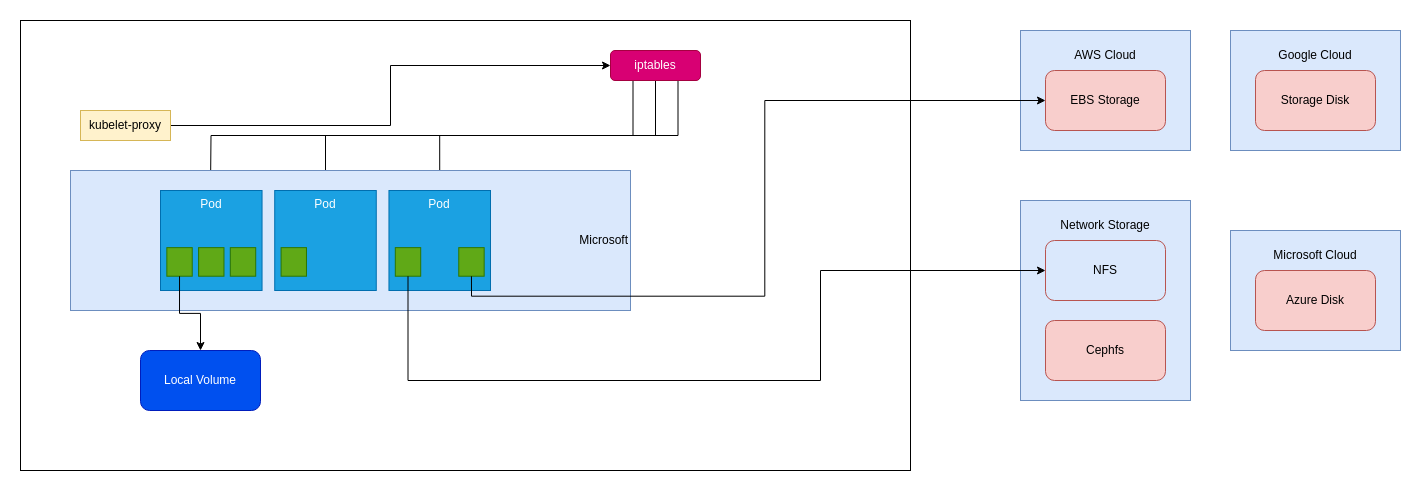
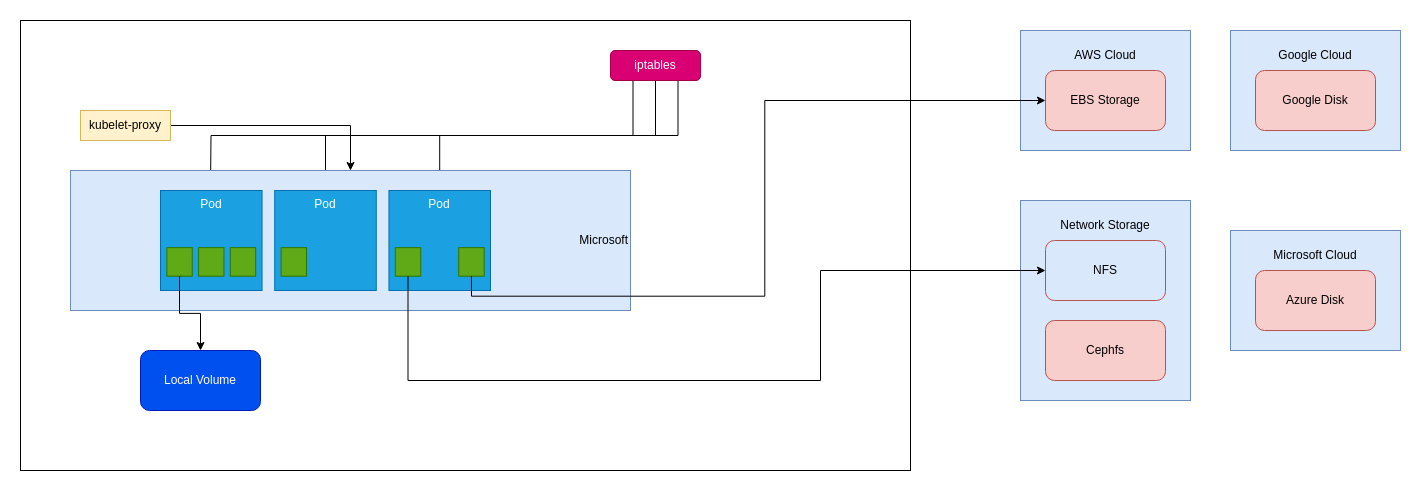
edge "kubelet-proxy" -> "iptables": now "kubelet-proxy" -> "Microsoft"
node "Storage Disk": label "Storage Disk" -> "Google Disk"
